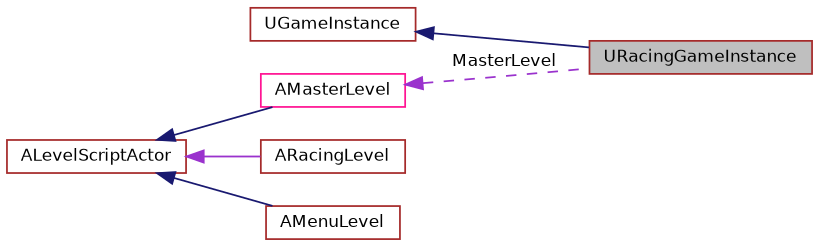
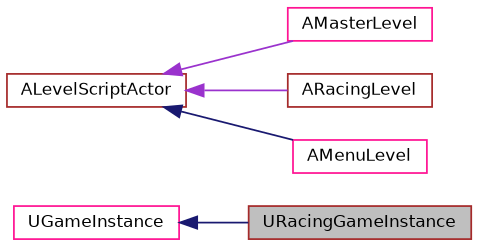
node "UGameInstance": color brown -> deeppink
edge "URacingGameInstance" -> "AMasterLevel": removed, label "MasterLevel"
edge "AMasterLevel" -> "ALevelScriptActor": color midnightblue -> darkorchid3
node "AMenuLevel": color brown -> deeppink
